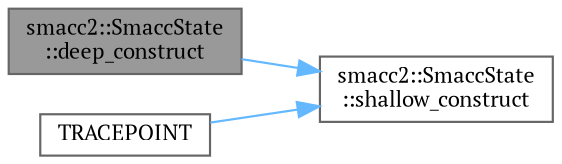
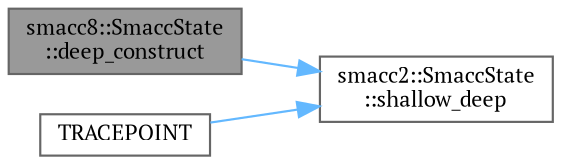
node "smacc2::SmaccState ::deep_construct": label "smacc2::SmaccState ::deep_construct" -> "smacc8::SmaccState ::deep_construct"
node "smacc2::SmaccState ::shallow_construct": label "smacc2::SmaccState ::shallow_construct" -> "smacc2::SmaccState ::shallow_deep"
